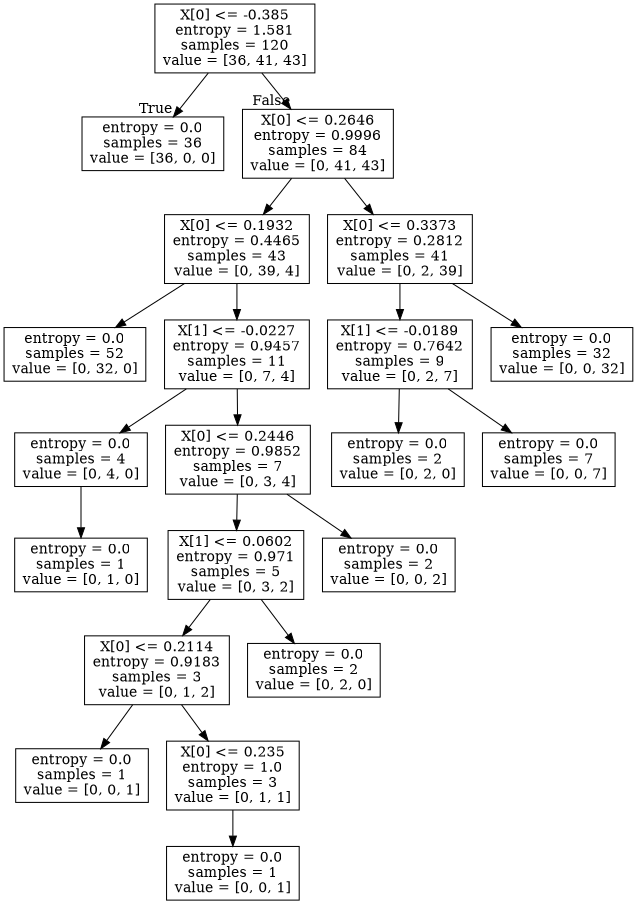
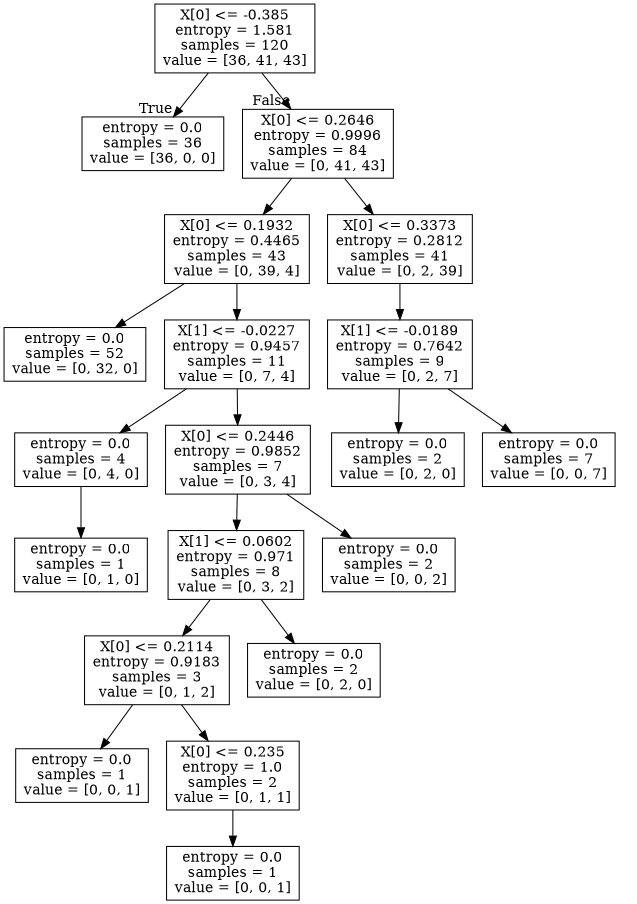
node "entropy = 0.0 samples = 32 value = [0, 0, 32]": removed
node "X[1] <= 0.0602 entropy = 0.971 samples = 5 value = [0, 3, 2]": label "X[1] <= 0.0602 entropy = 0.971 samples = 5 value = [0, 3, 2]" -> "X[1] <= 0.0602 entropy = 0.971 samples = 8 value = [0, 3, 2]"
node "X[0] <= 0.235 entropy = 1.0 samples = 3 value = [0, 1, 1]": label "X[0] <= 0.235 entropy = 1.0 samples = 3 value = [0, 1, 1]" -> "X[0] <= 0.235 entropy = 1.0 samples = 2 value = [0, 1, 1]"
